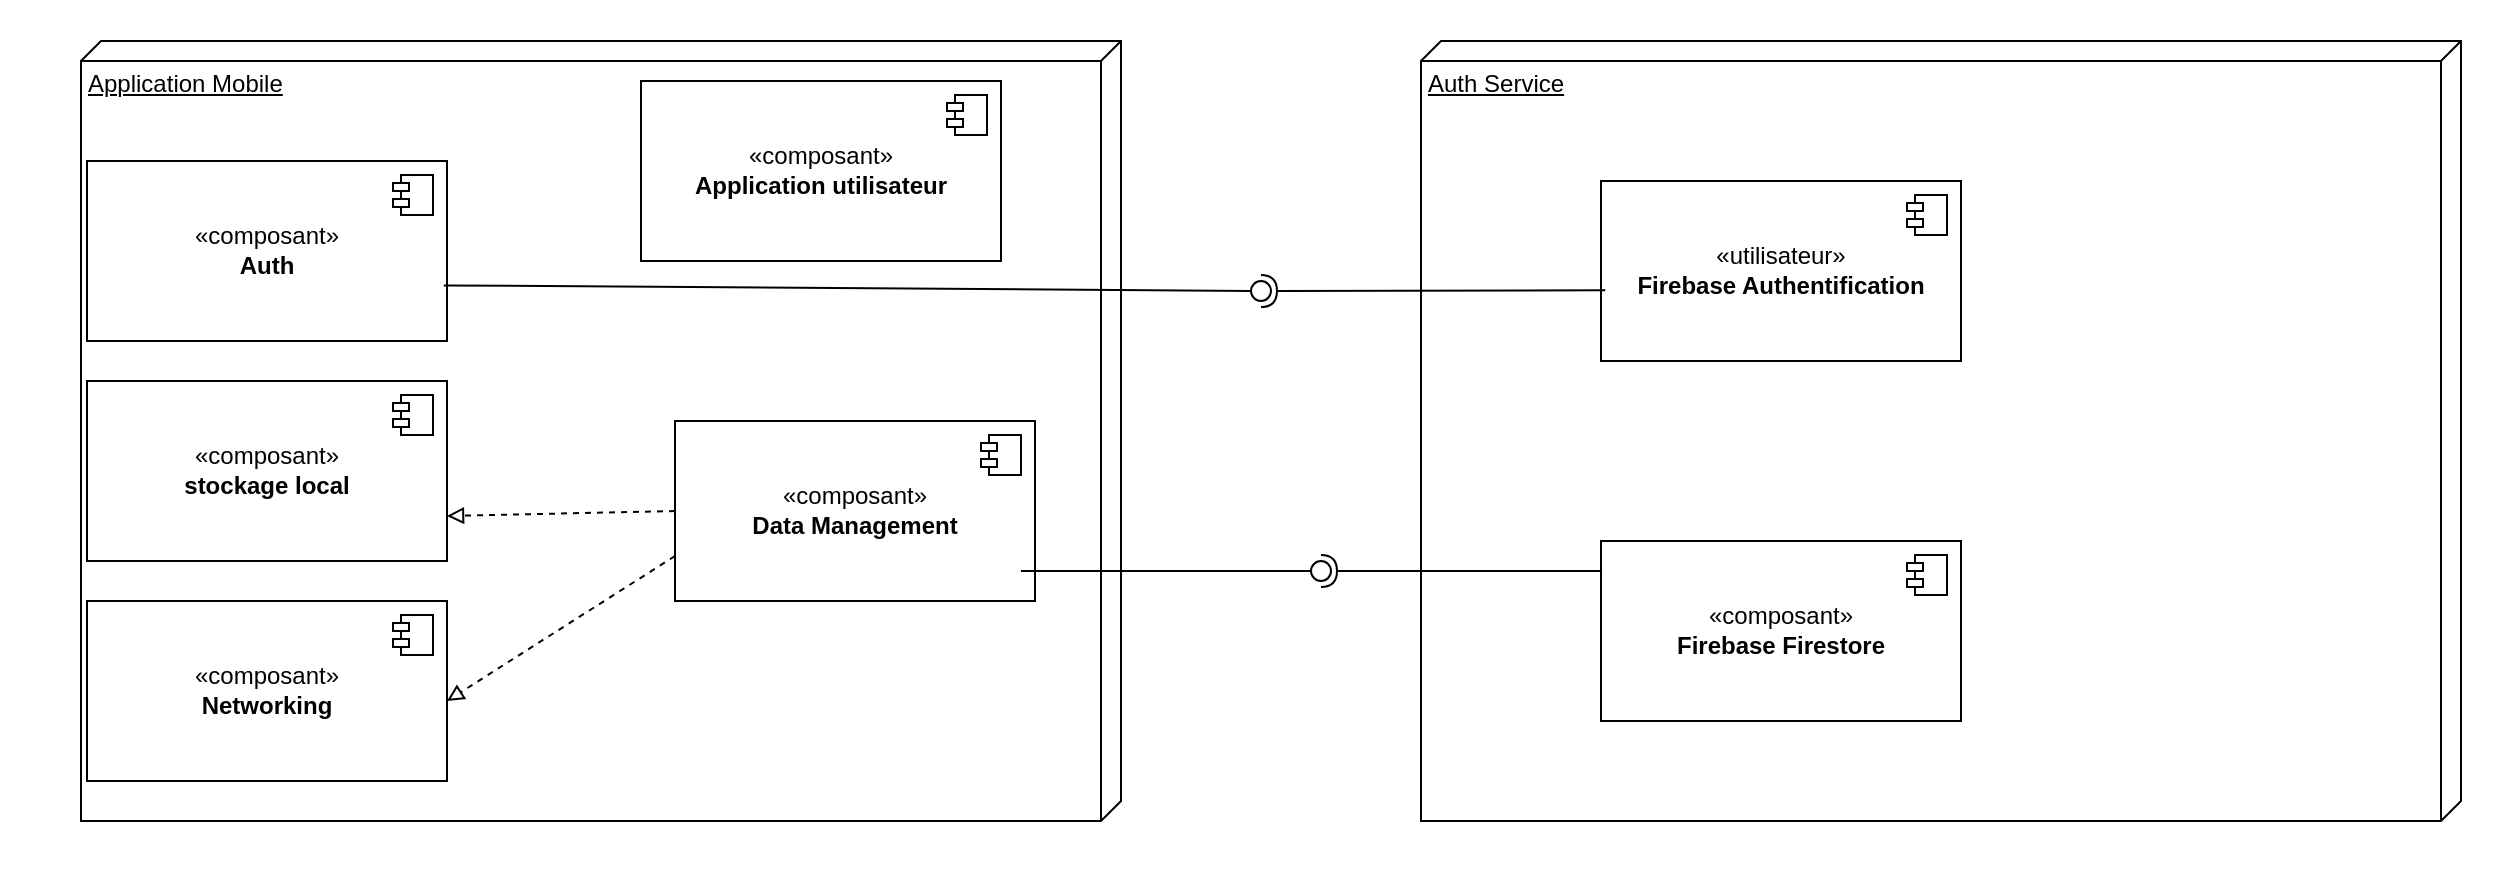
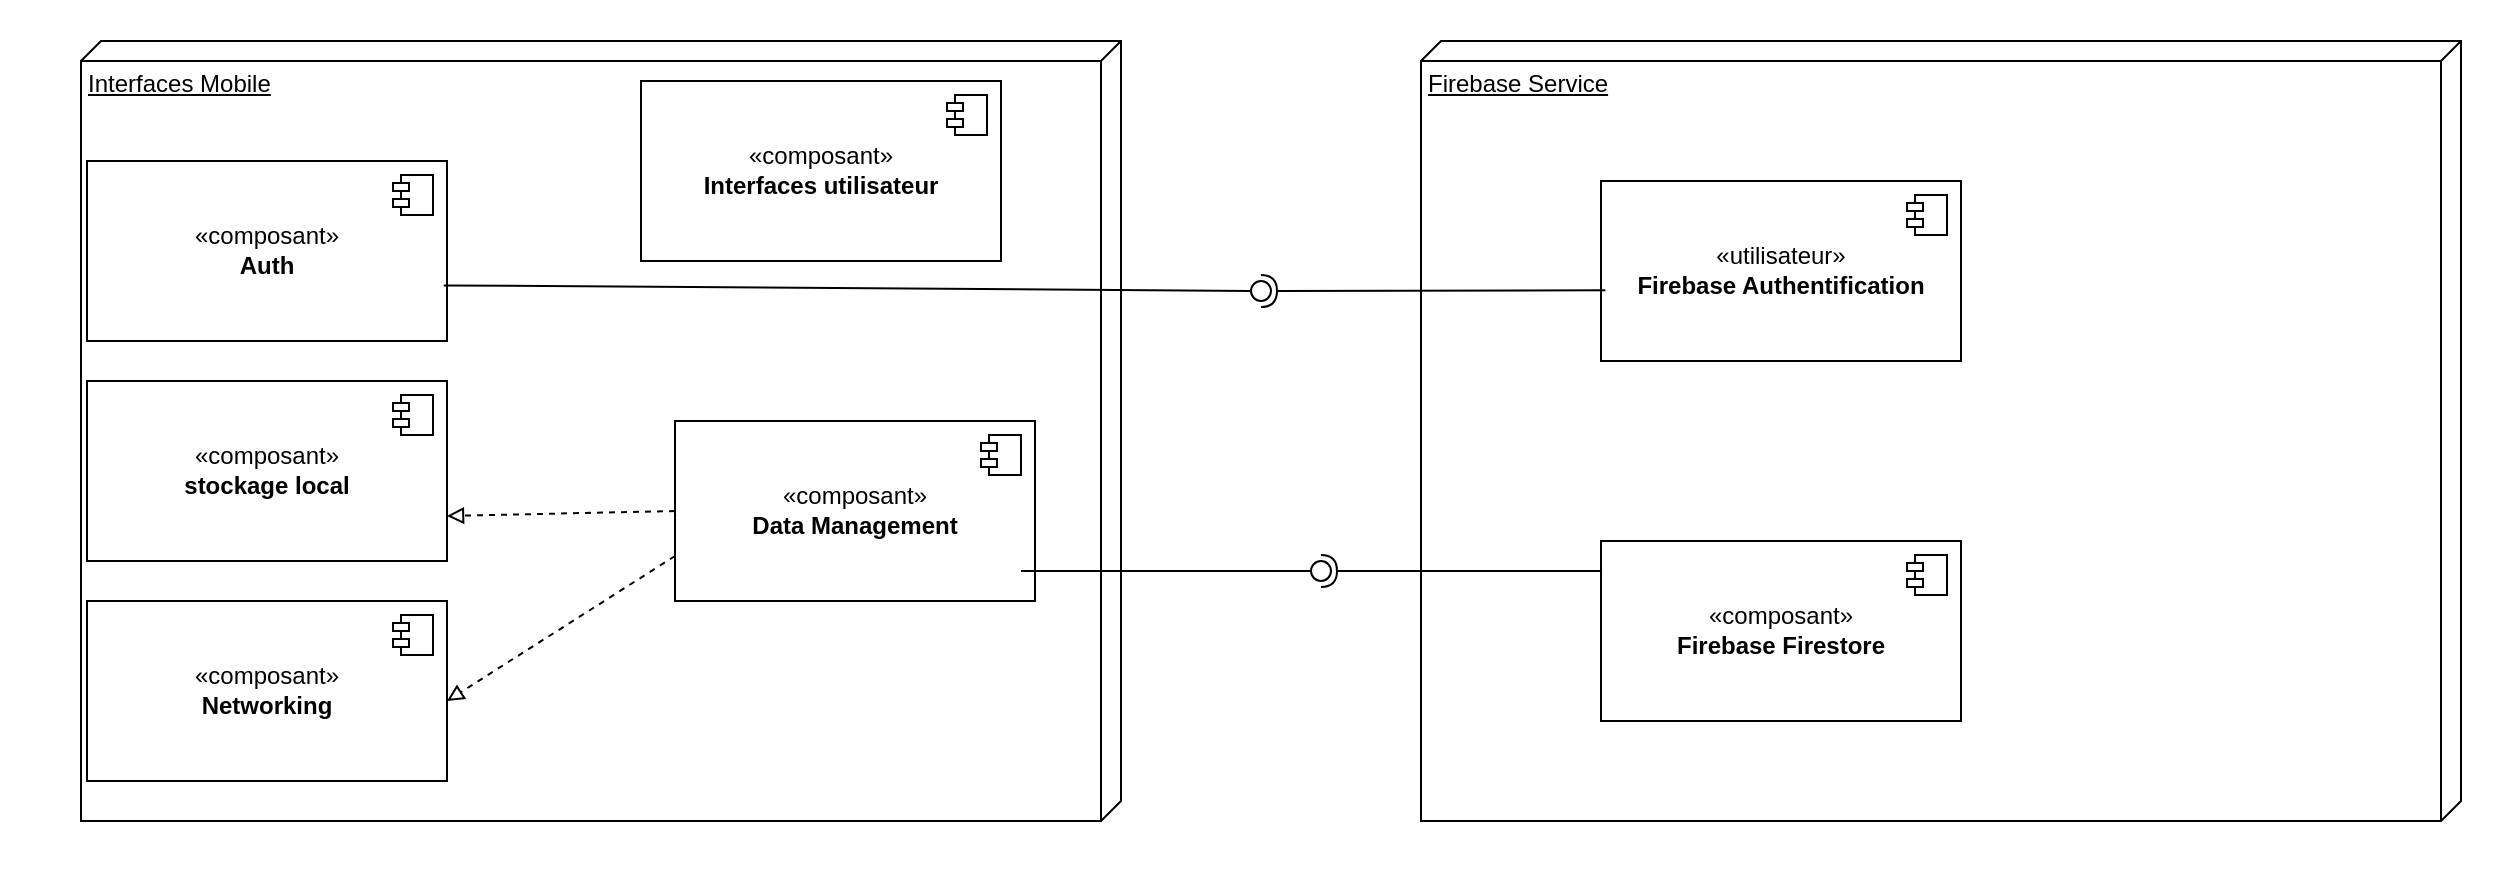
node "Application Mobile": label "Application Mobile" -> "Interfaces Mobile"
node "Auth Service": label "Auth Service" -> "Firebase Service"
node "«composant» Application utilisateur": label "«composant» Application utilisateur" -> "«composant» Interfaces utilisateur"
